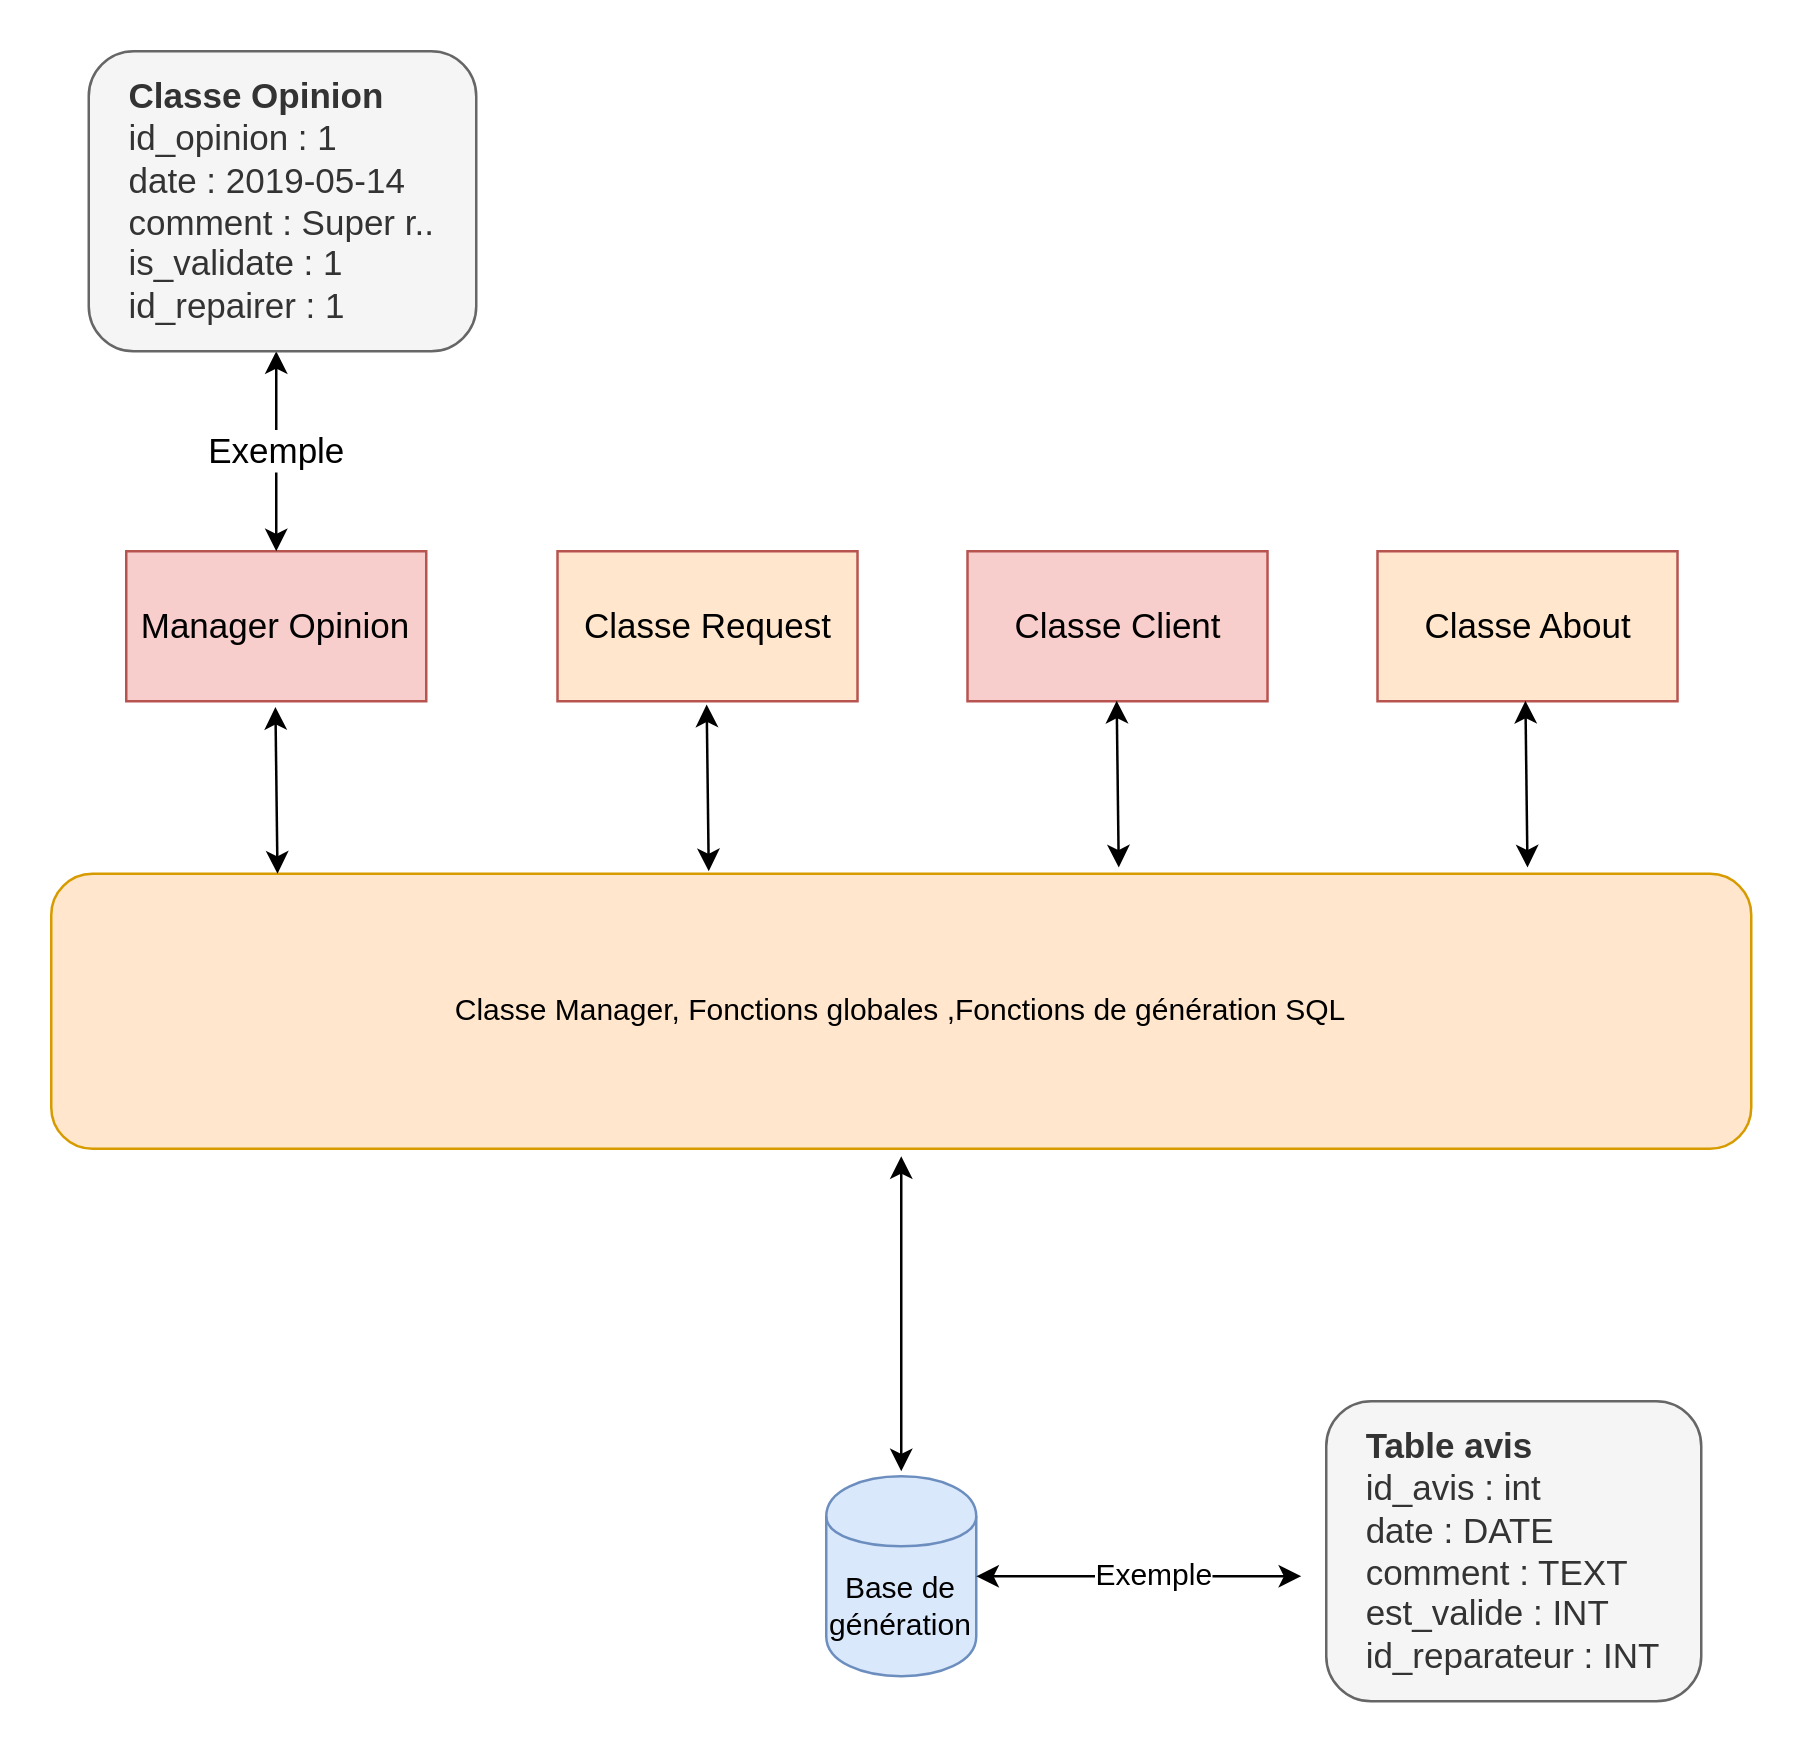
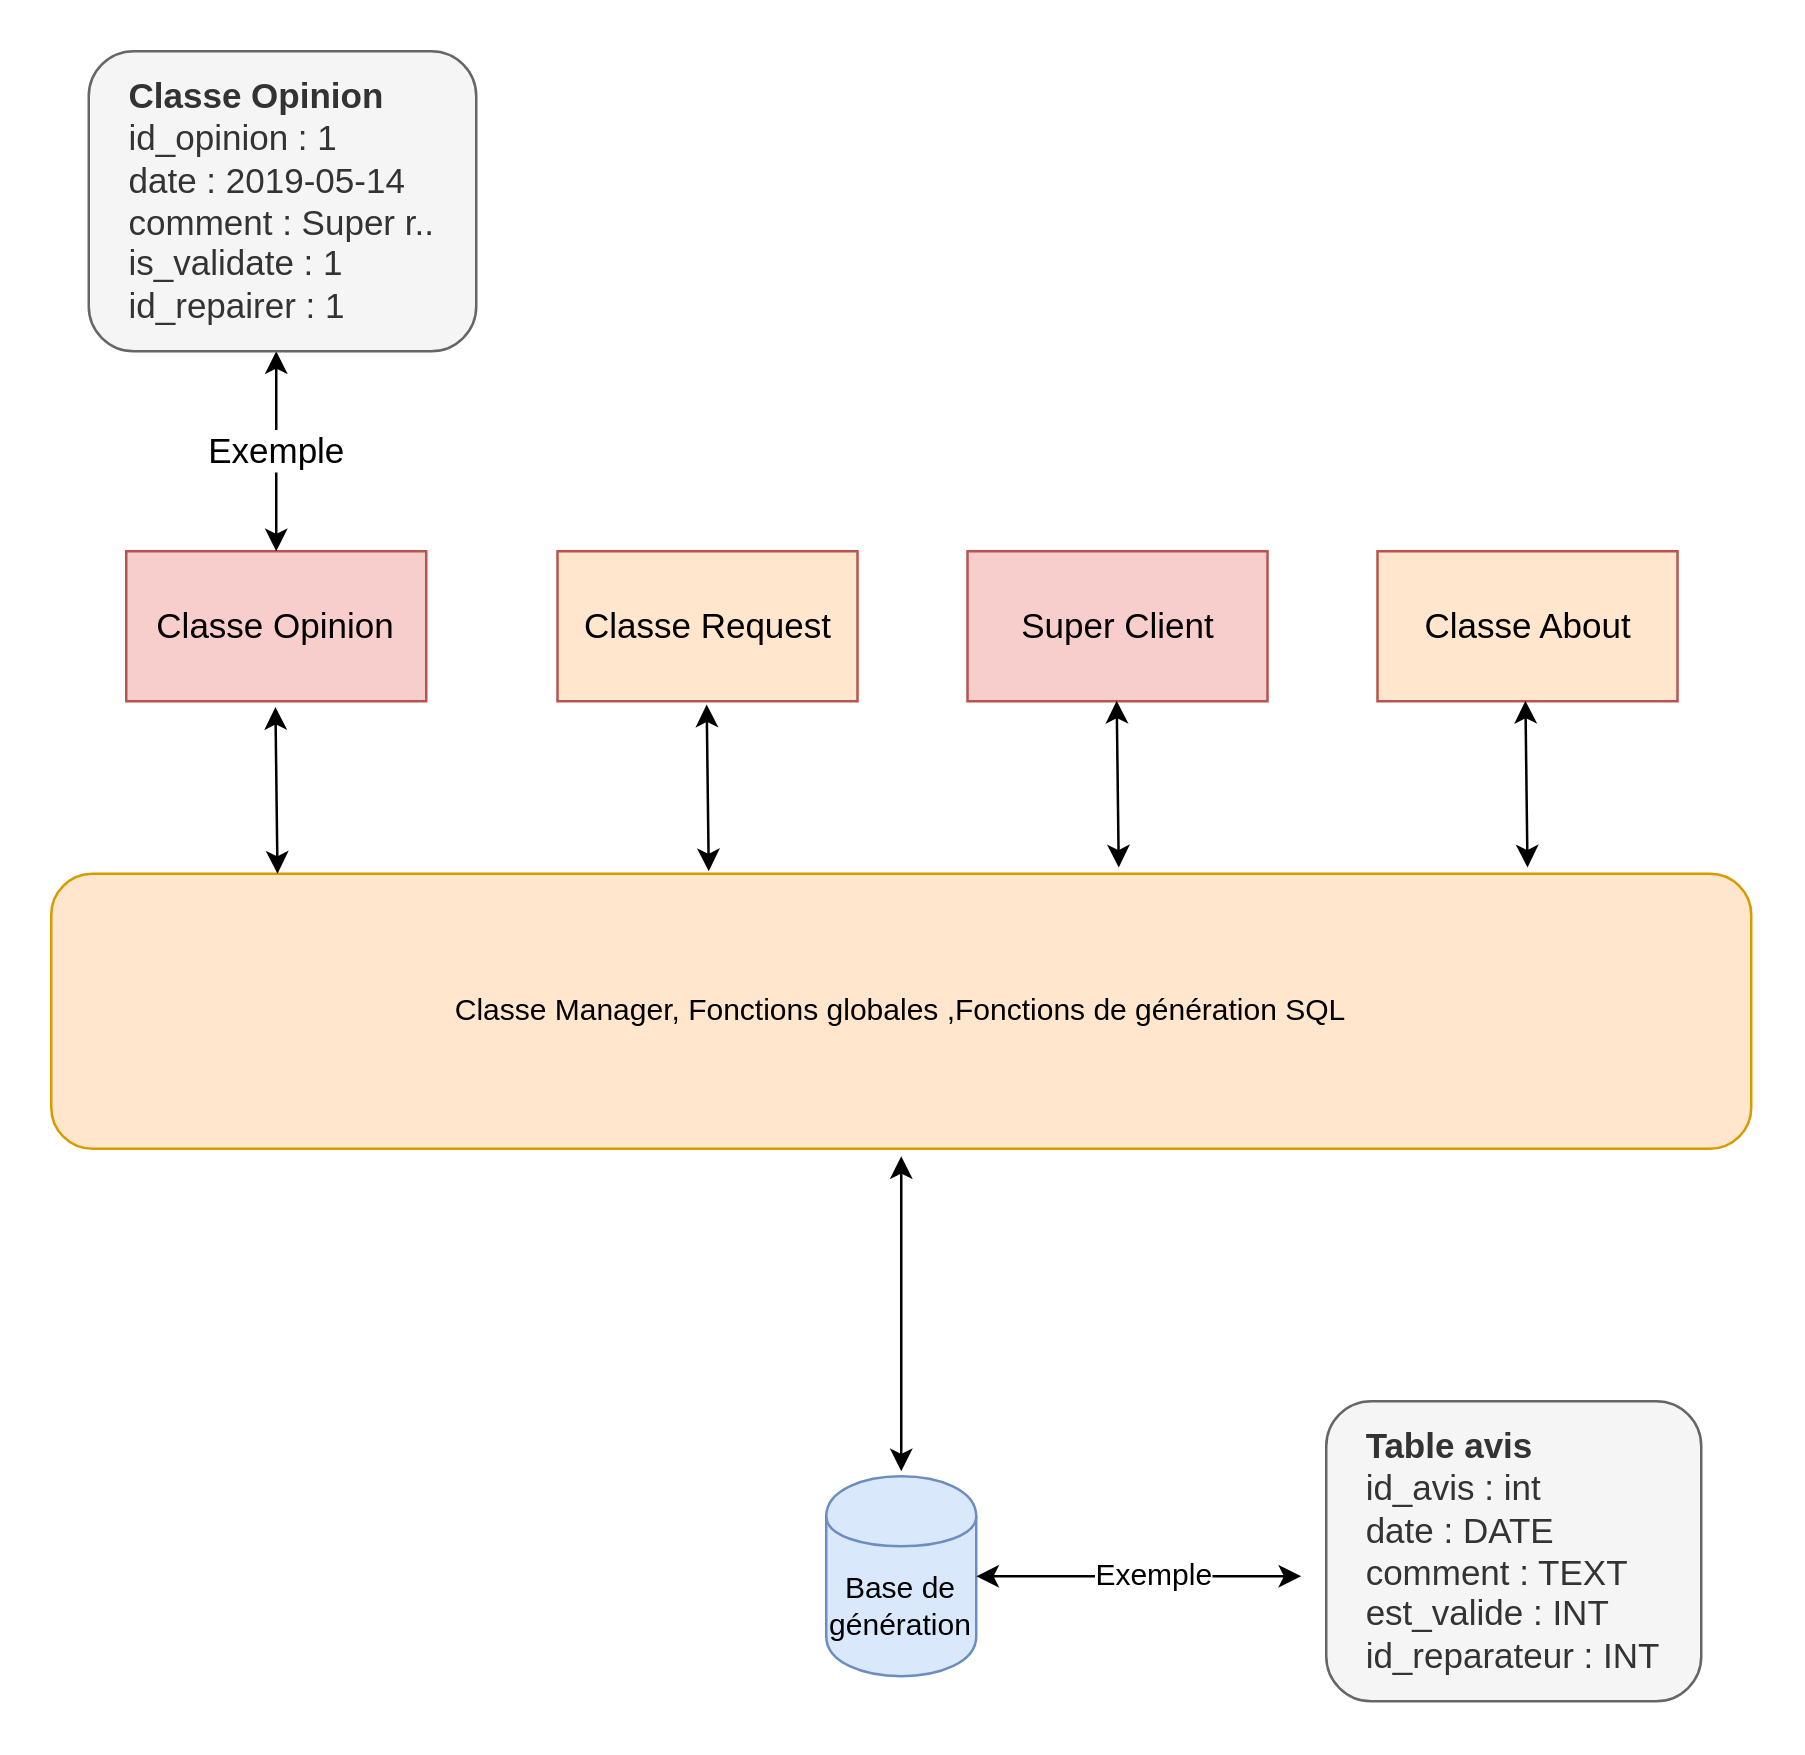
node "Manager Opinion": label "Manager Opinion" -> "Classe Opinion"
node "Classe Client": label "Classe Client" -> "Super Client"
